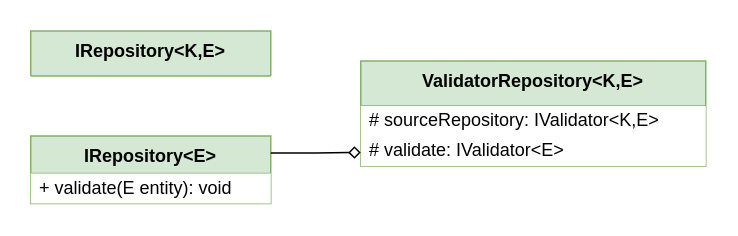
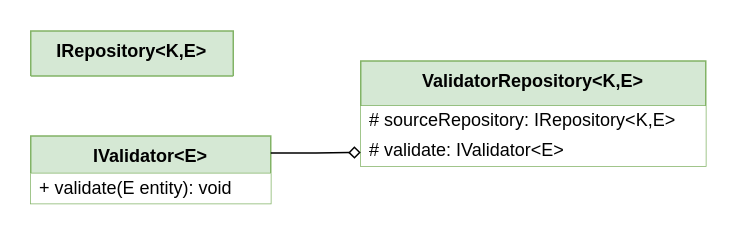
node "IRepository<K,E>": size 240x45 -> 203x45
node "# sourceRepository: IValidator<K,E>": label "# sourceRepository: IValidator<K,E>" -> "# sourceRepository: IRepository<K,E>"
node "IRepository<E>": label "IRepository<E>" -> "IValidator<E>"
